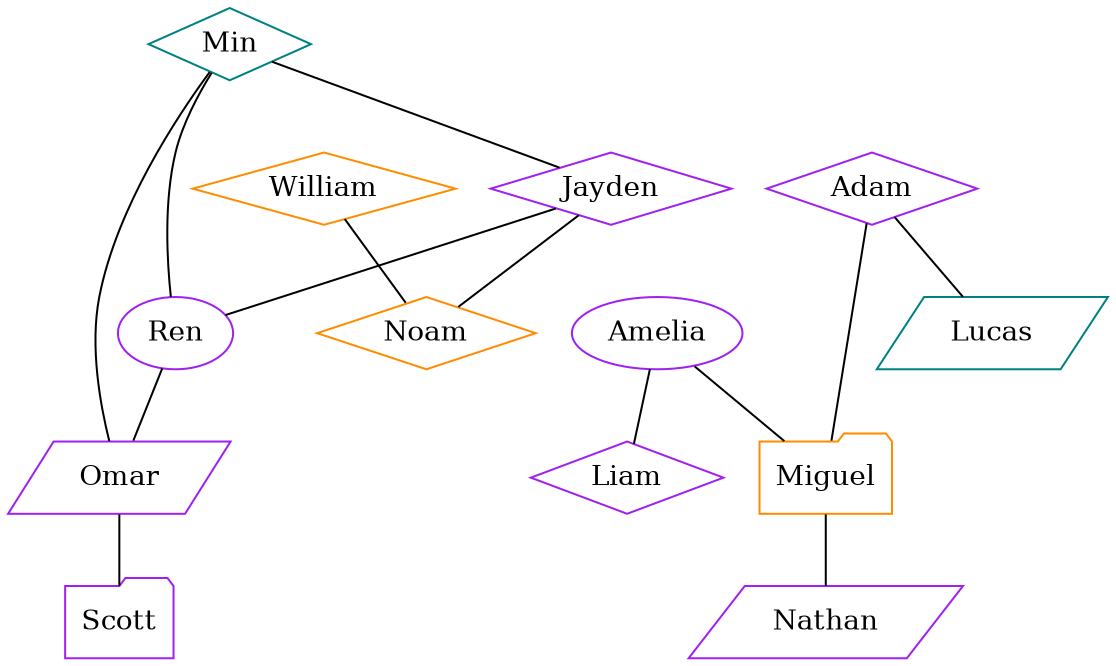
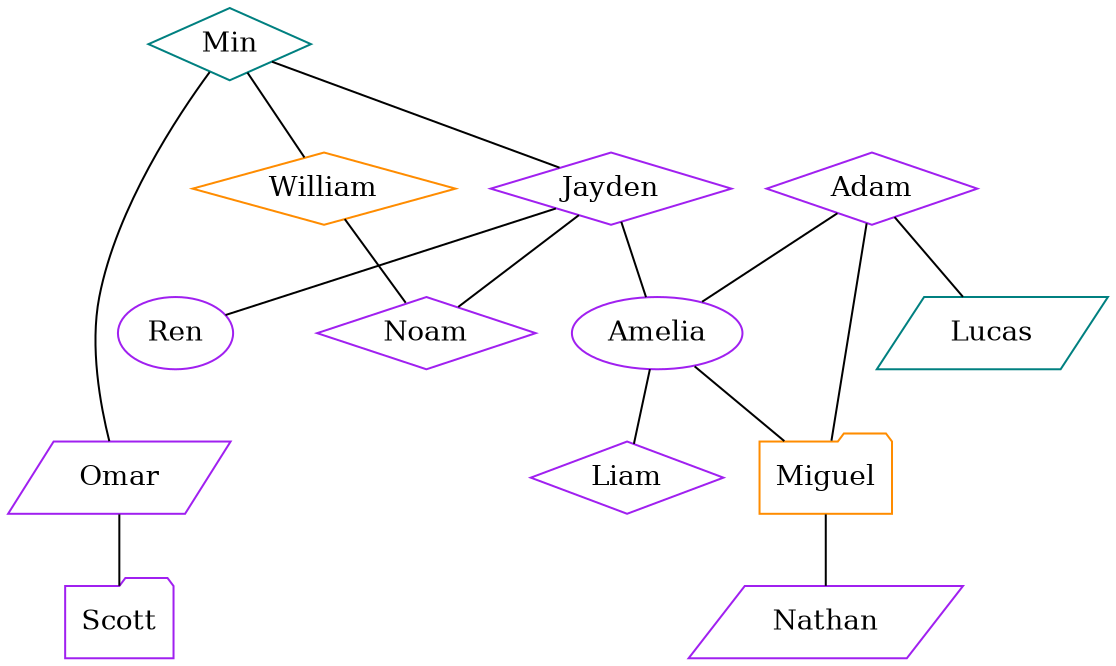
edge "Min" -- "Ren": now "Min" -- "William"
edge "Adam" -- "Amelia": added
edge "Jayden" -- "Amelia": added
node "Noam": color darkorange -> purple
edge "Ren" -- "Omar": removed
